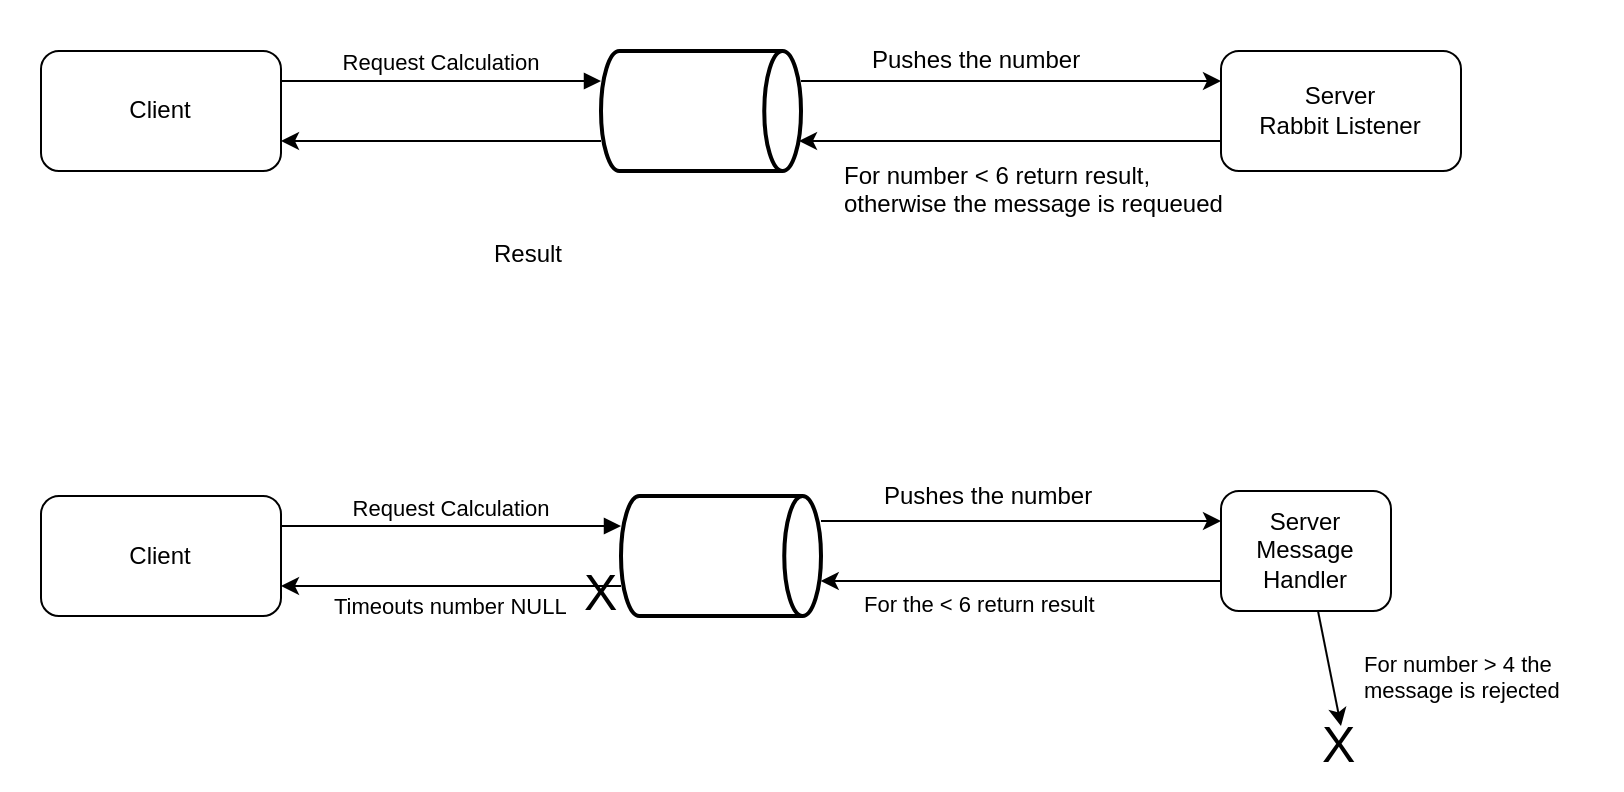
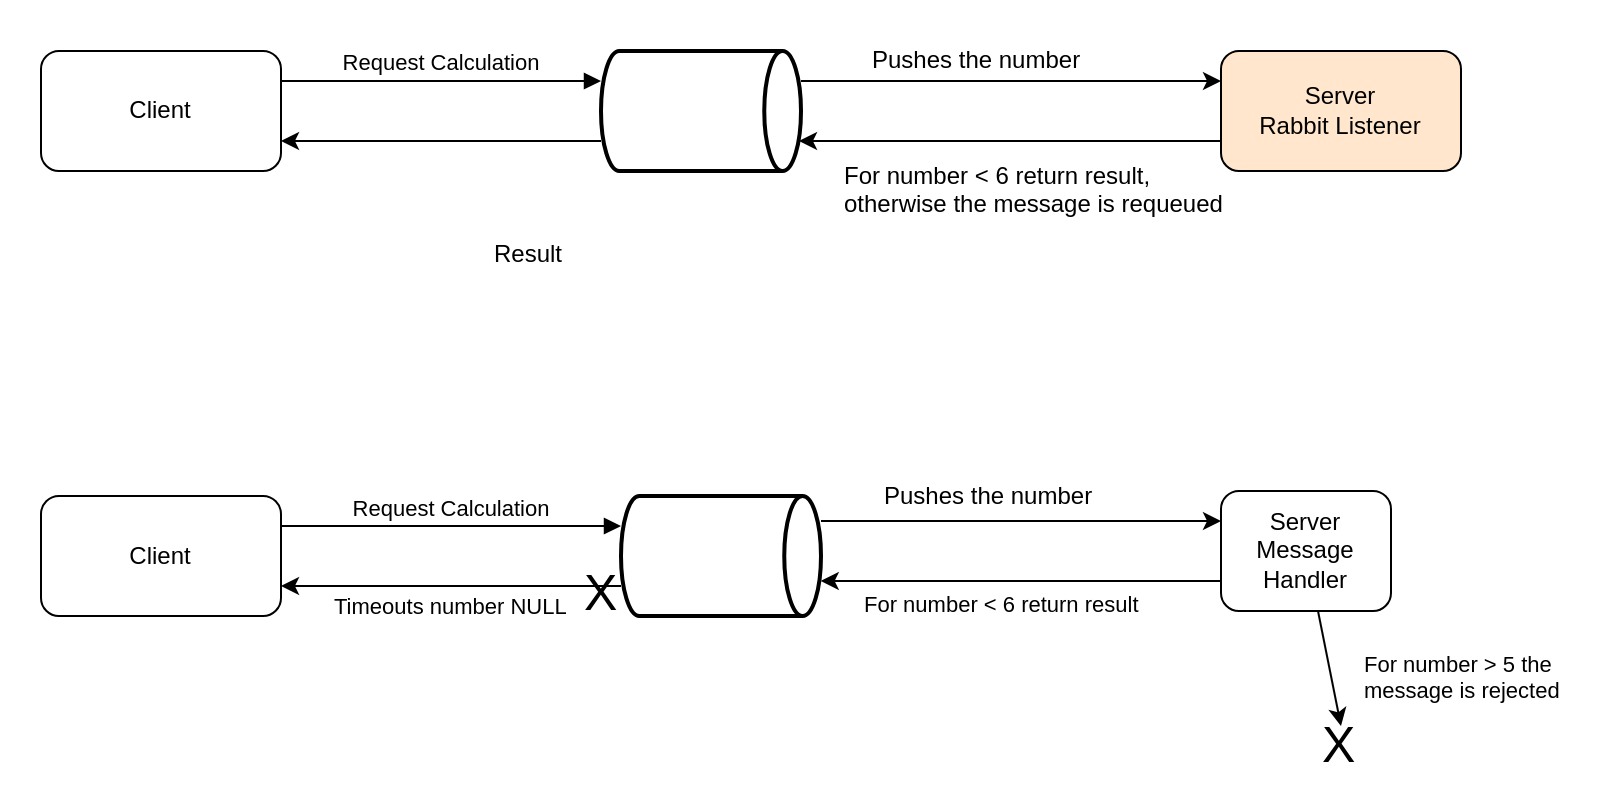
node "Server Rabbit Listener": fillcolor #ffffff -> #ffe6cc
node "For the < 6 return result": label "For the < 6 return result" -> "For number < 6 return result"
node "For number > 4 the message is rejected": label "For number > 4 the message is rejected" -> "For number > 5 the message is rejected"
